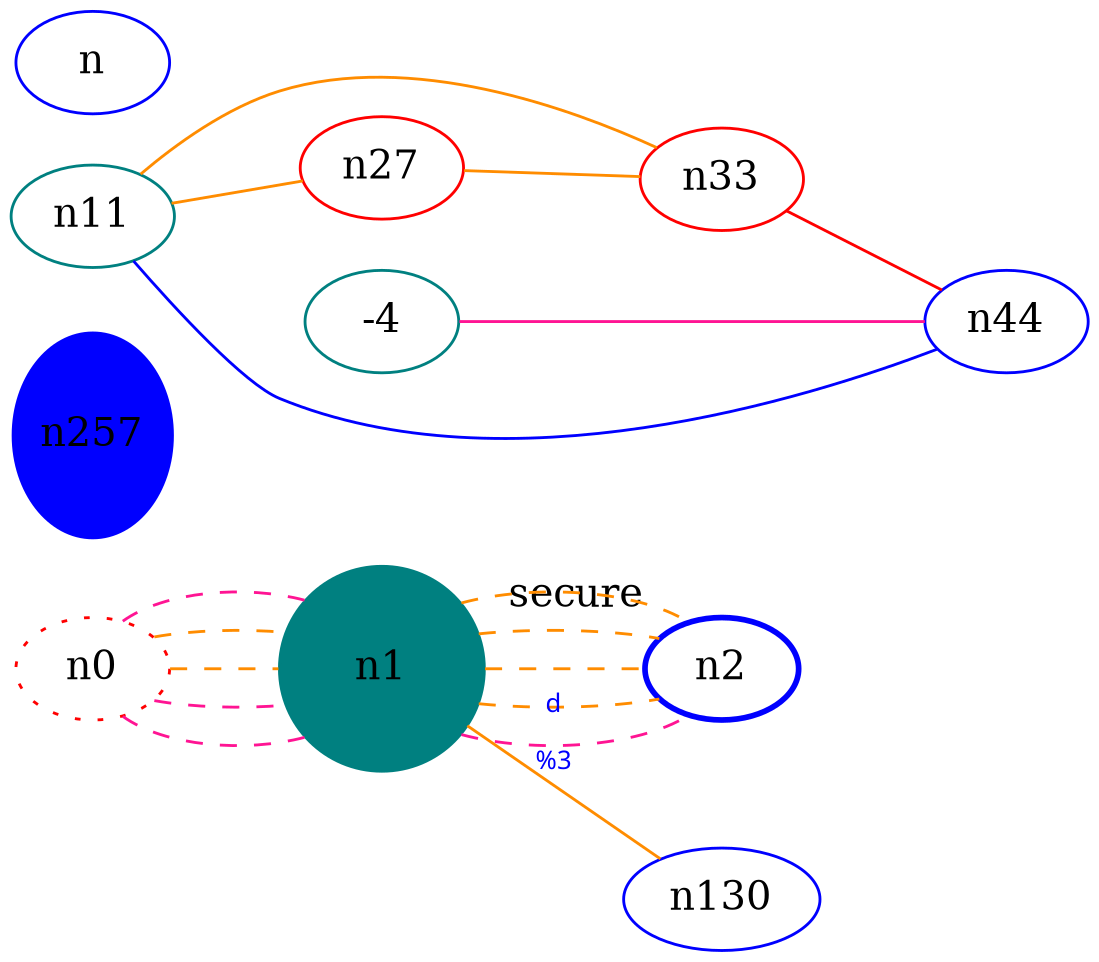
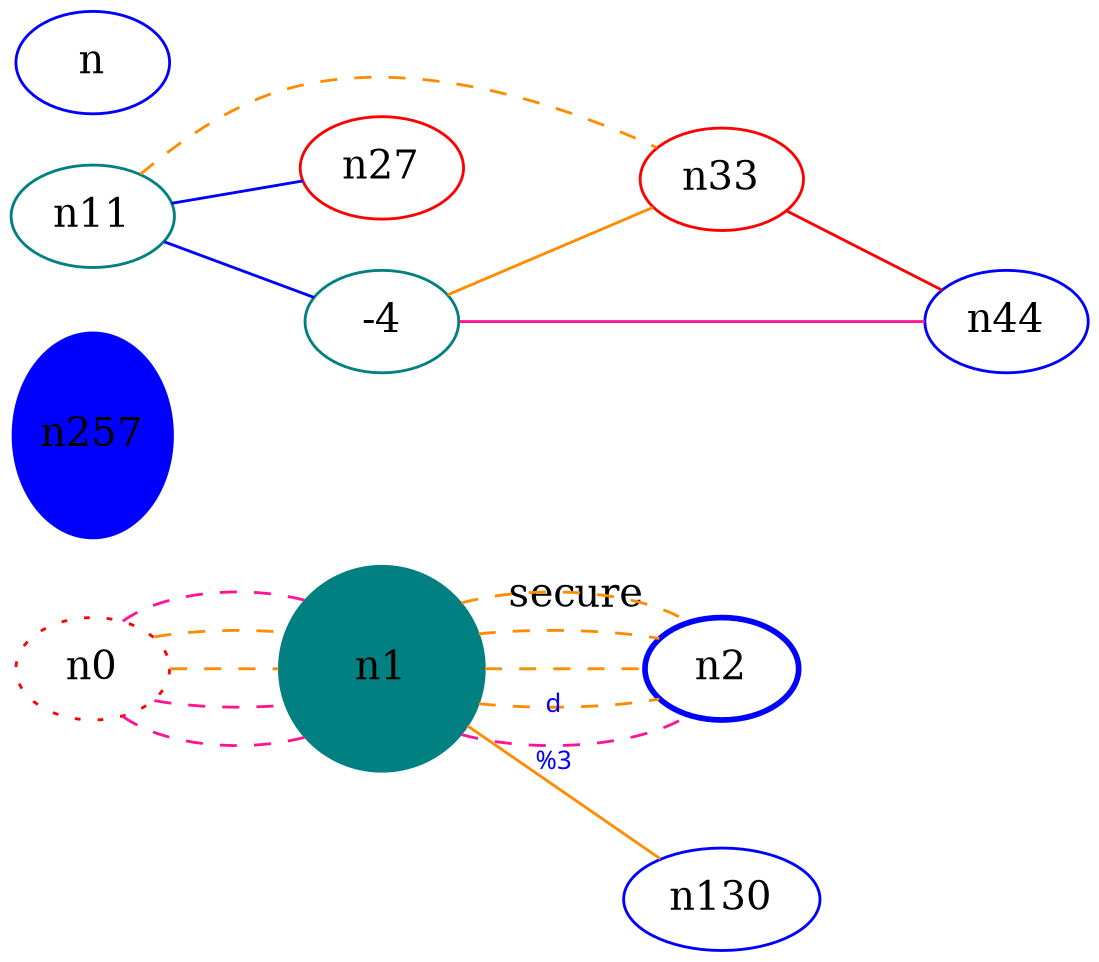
edge "n33" -- "n11": style solid -> dashed
edge "n27" -- "n33": now "-4" -- "n33"
edge "n27" -- "n11": color darkorange -> blue
edge "n11" -- "n44": now "n11" -- "-4"
